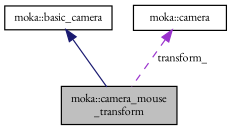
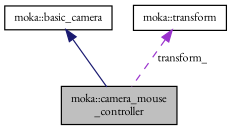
node "moka::camera": label "moka::camera" -> "moka::transform"
node "moka::camera_mouse _transform": label "moka::camera_mouse _transform" -> "moka::camera_mouse _controller"
